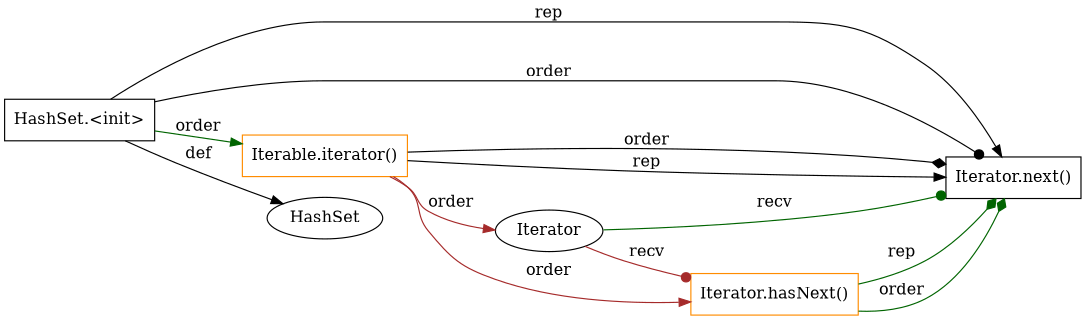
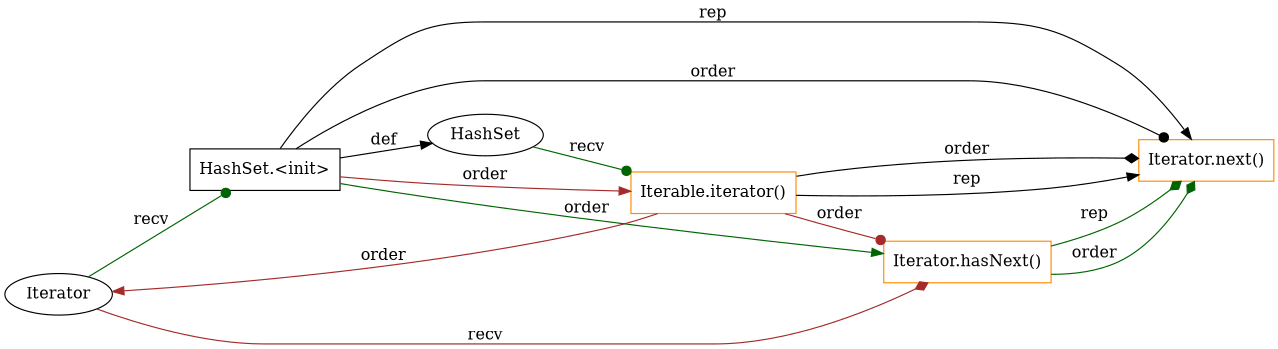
edge "HashSet.<init>" -> "Iterable.iterator()": color darkgreen -> brown
edge "HashSet" -> "Iterable.iterator()": added, label "recv"
node "Iterator.next()": color black -> darkorange
edge "HashSet.<init>" -> "Iterator.hasNext()": added, label "order"
edge "Iterator" -> "Iterator.next()": now "Iterator" -> "HashSet.<init>"
edge "Iterator" -> "Iterator.hasNext()": arrowhead dot -> diamond
edge "Iterable.iterator()" -> "Iterator.hasNext()": arrowhead normal -> dot
